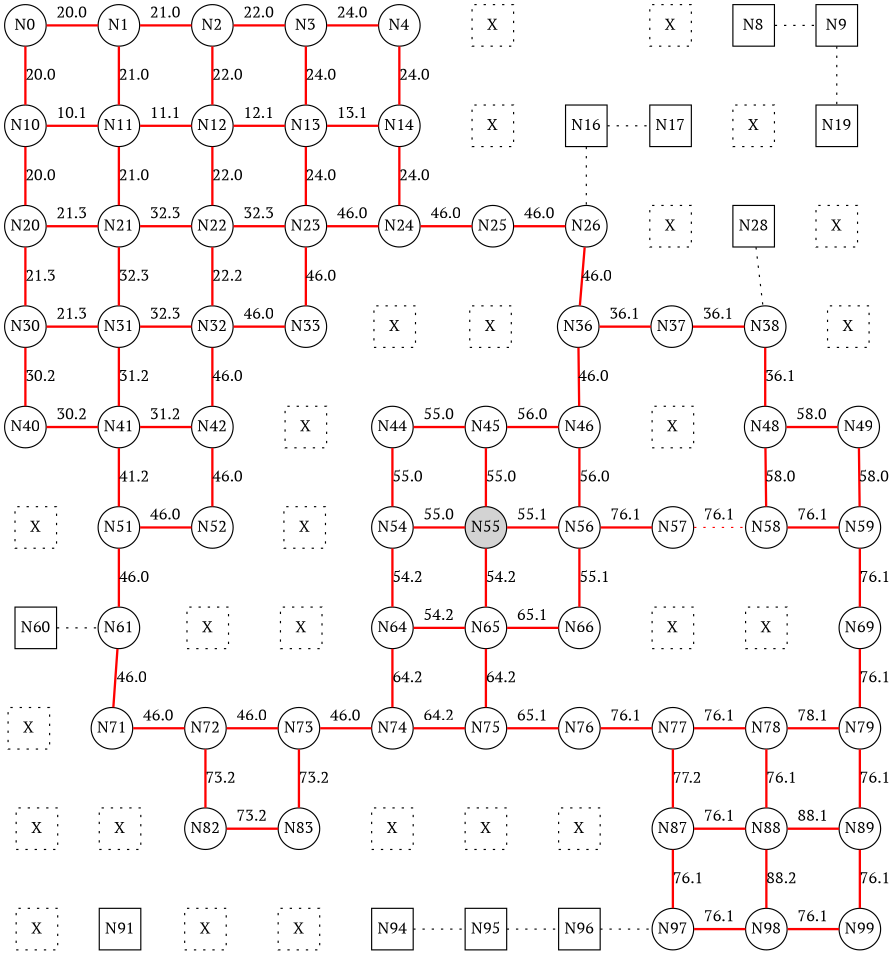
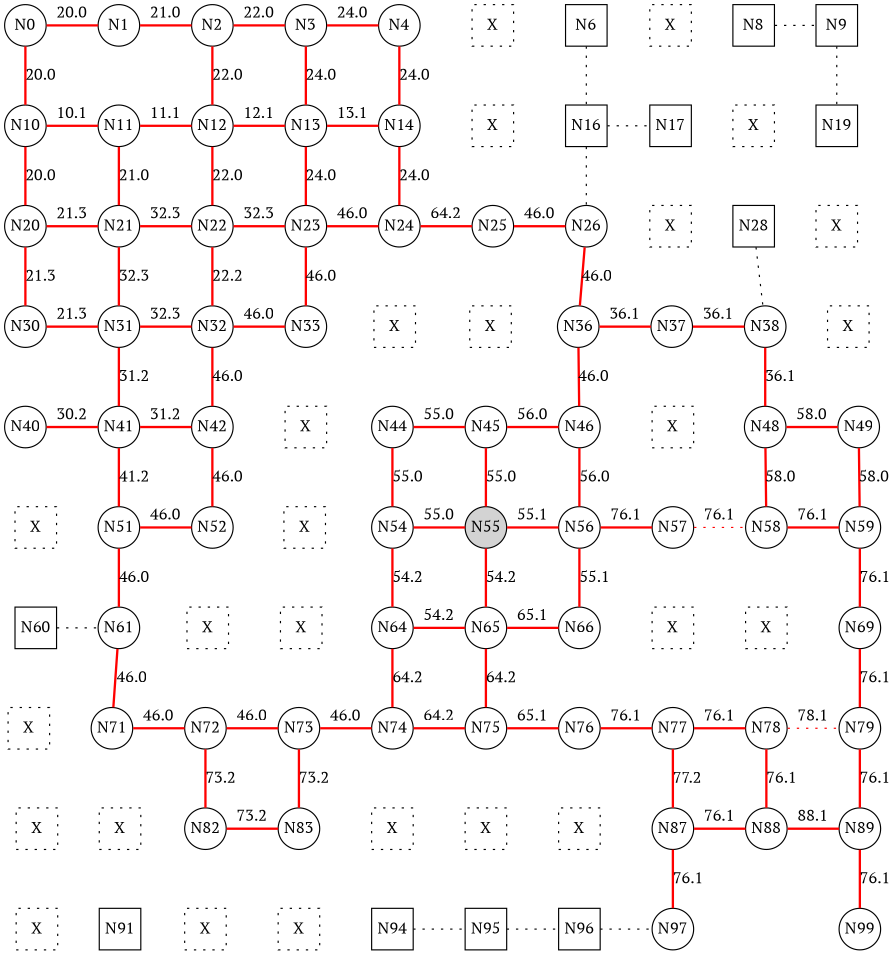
node "N6": added
edge "N1" -- "N11": removed, label "21.0"
edge "N24" -- "N25": label "46.0" -> "64.2"
edge "N30" -- "N40": removed, label "30.2"
edge "N78" -- "N79": style bold -> dotted
node "N98": removed
